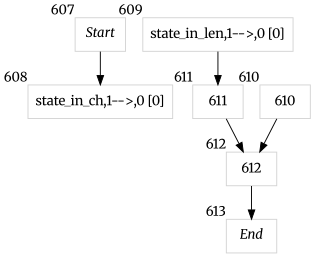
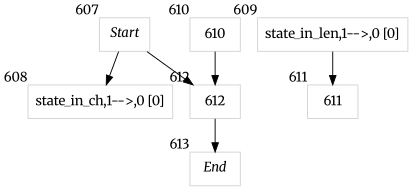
edge "611 611" -> "612 612": now "Start" -> "612 612"
